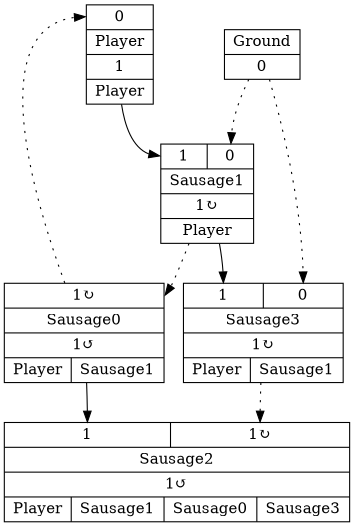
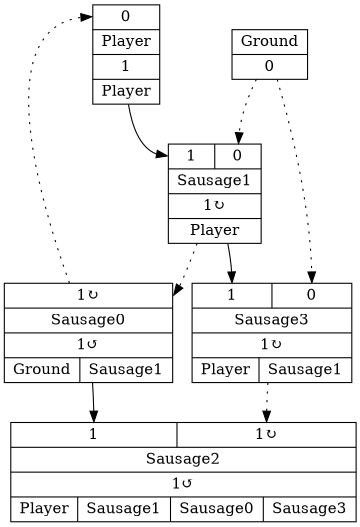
node "1↻": text "Player" -> "Ground"
